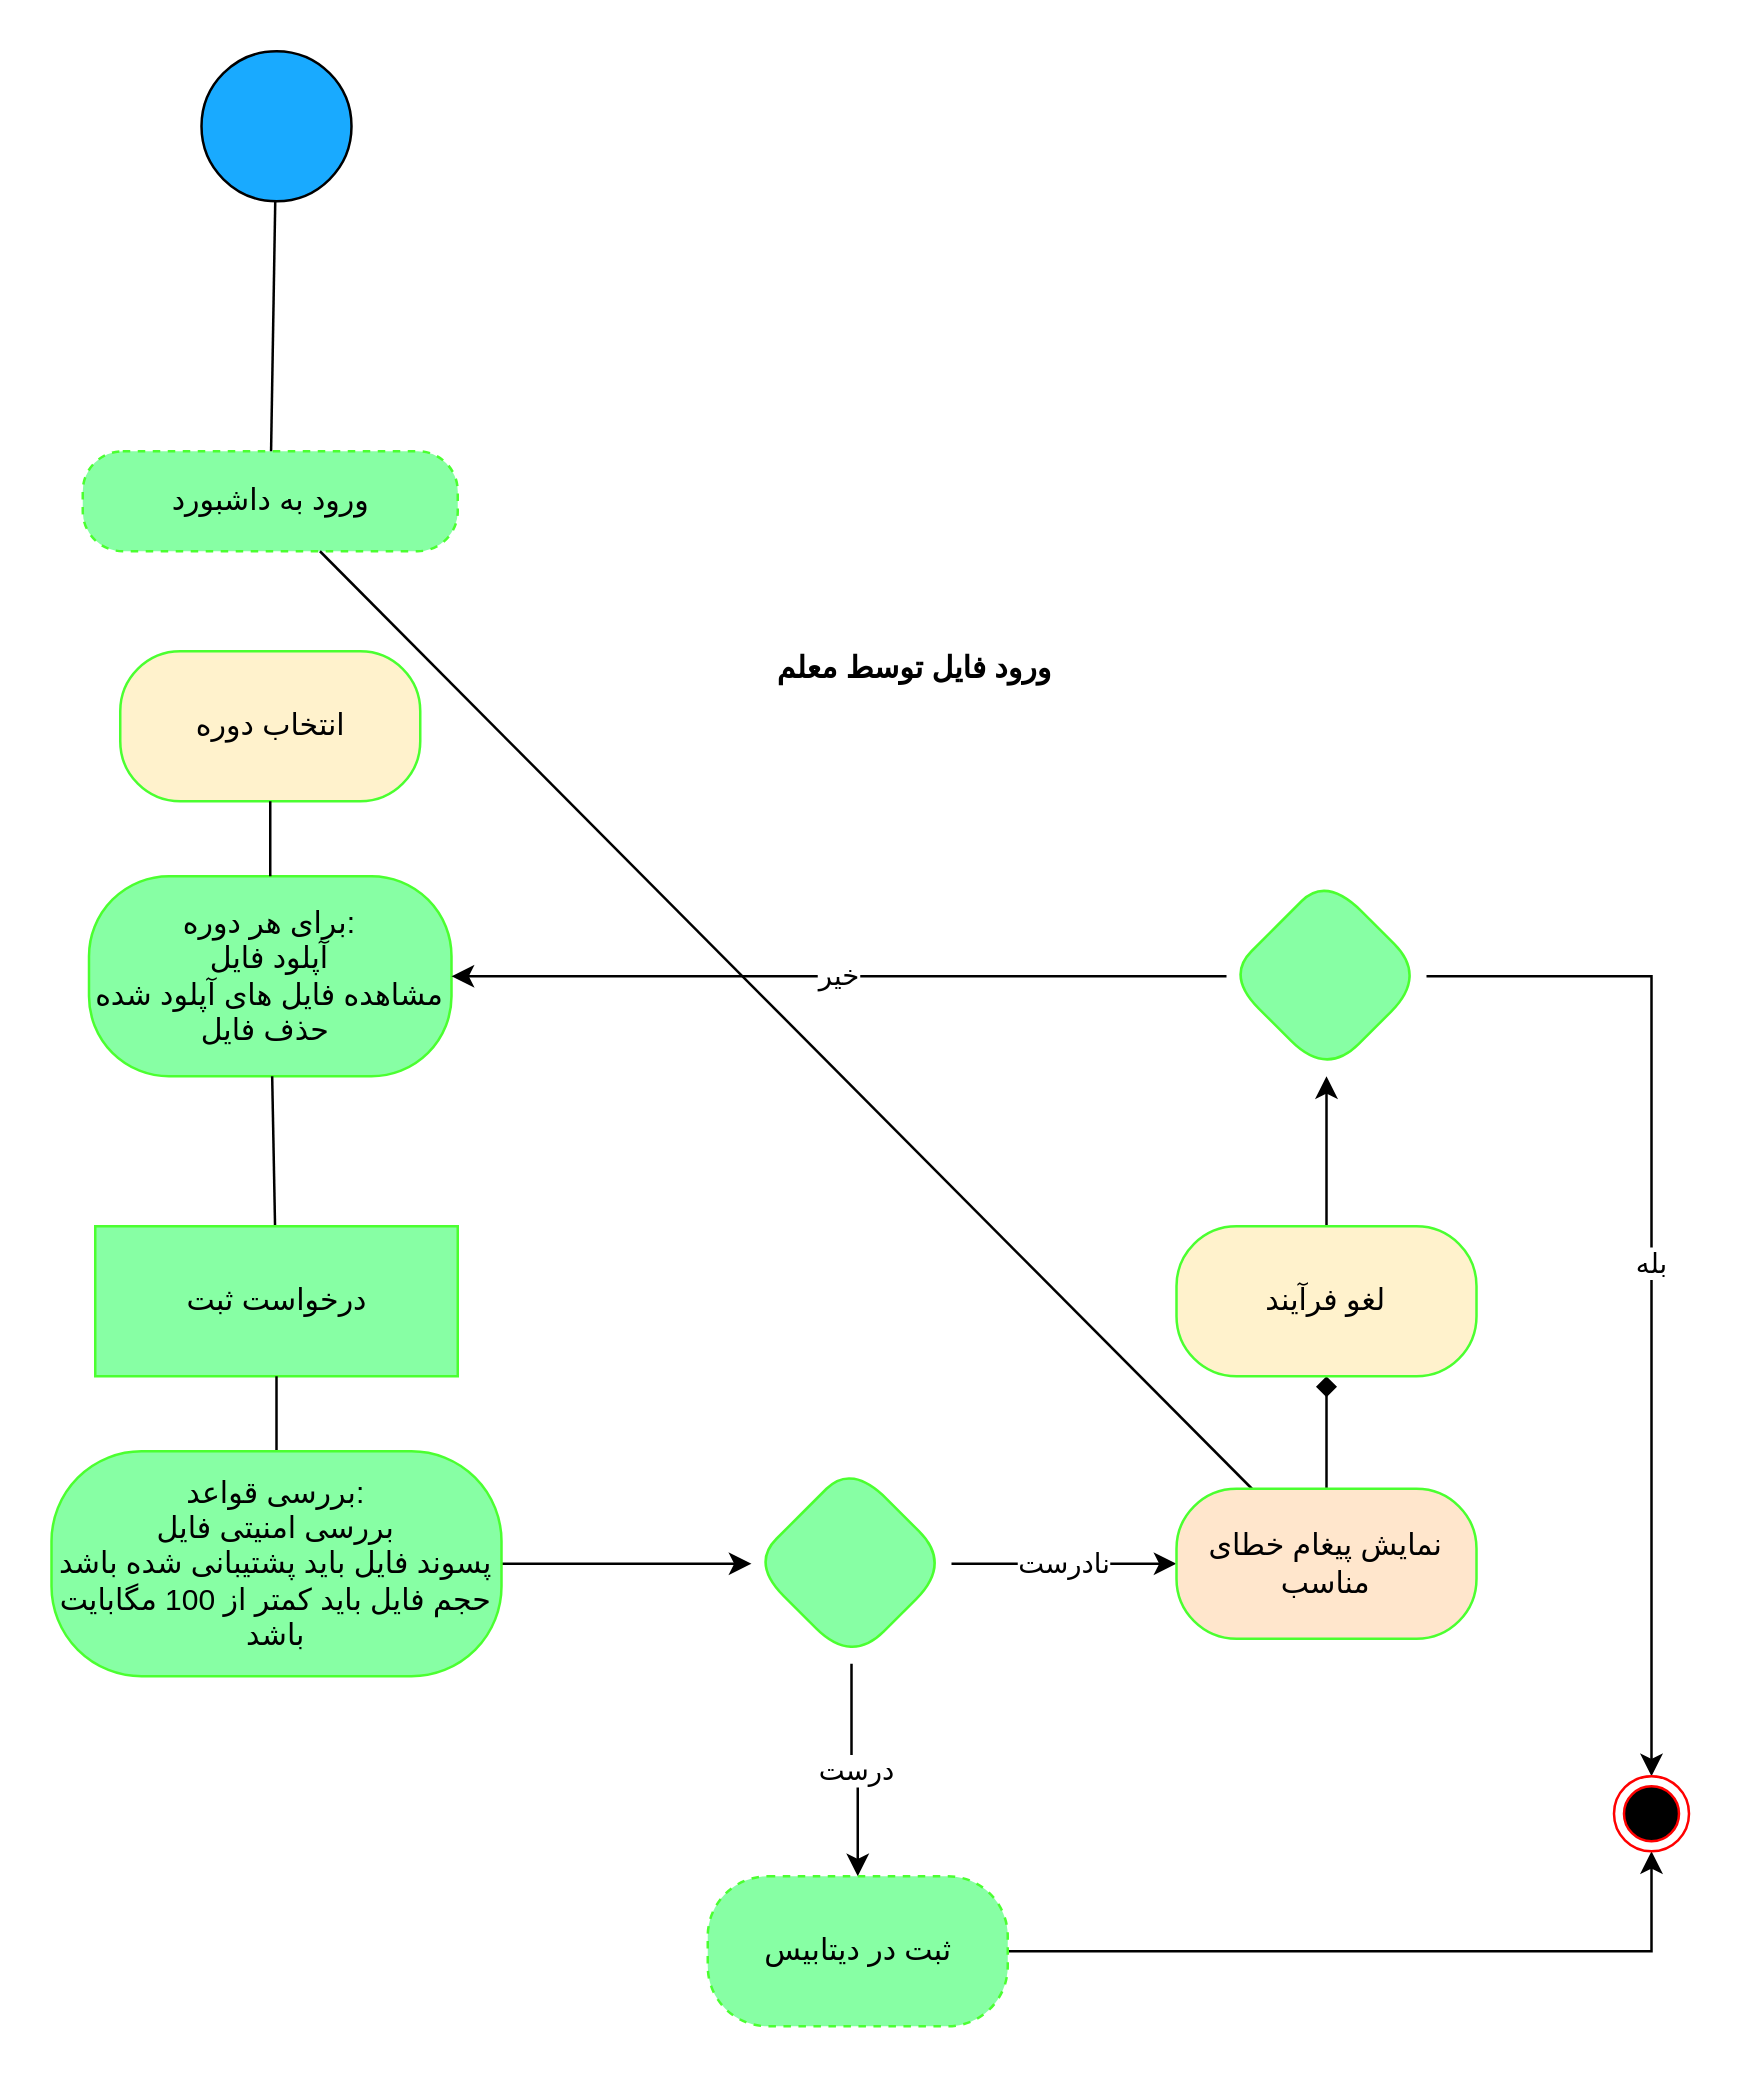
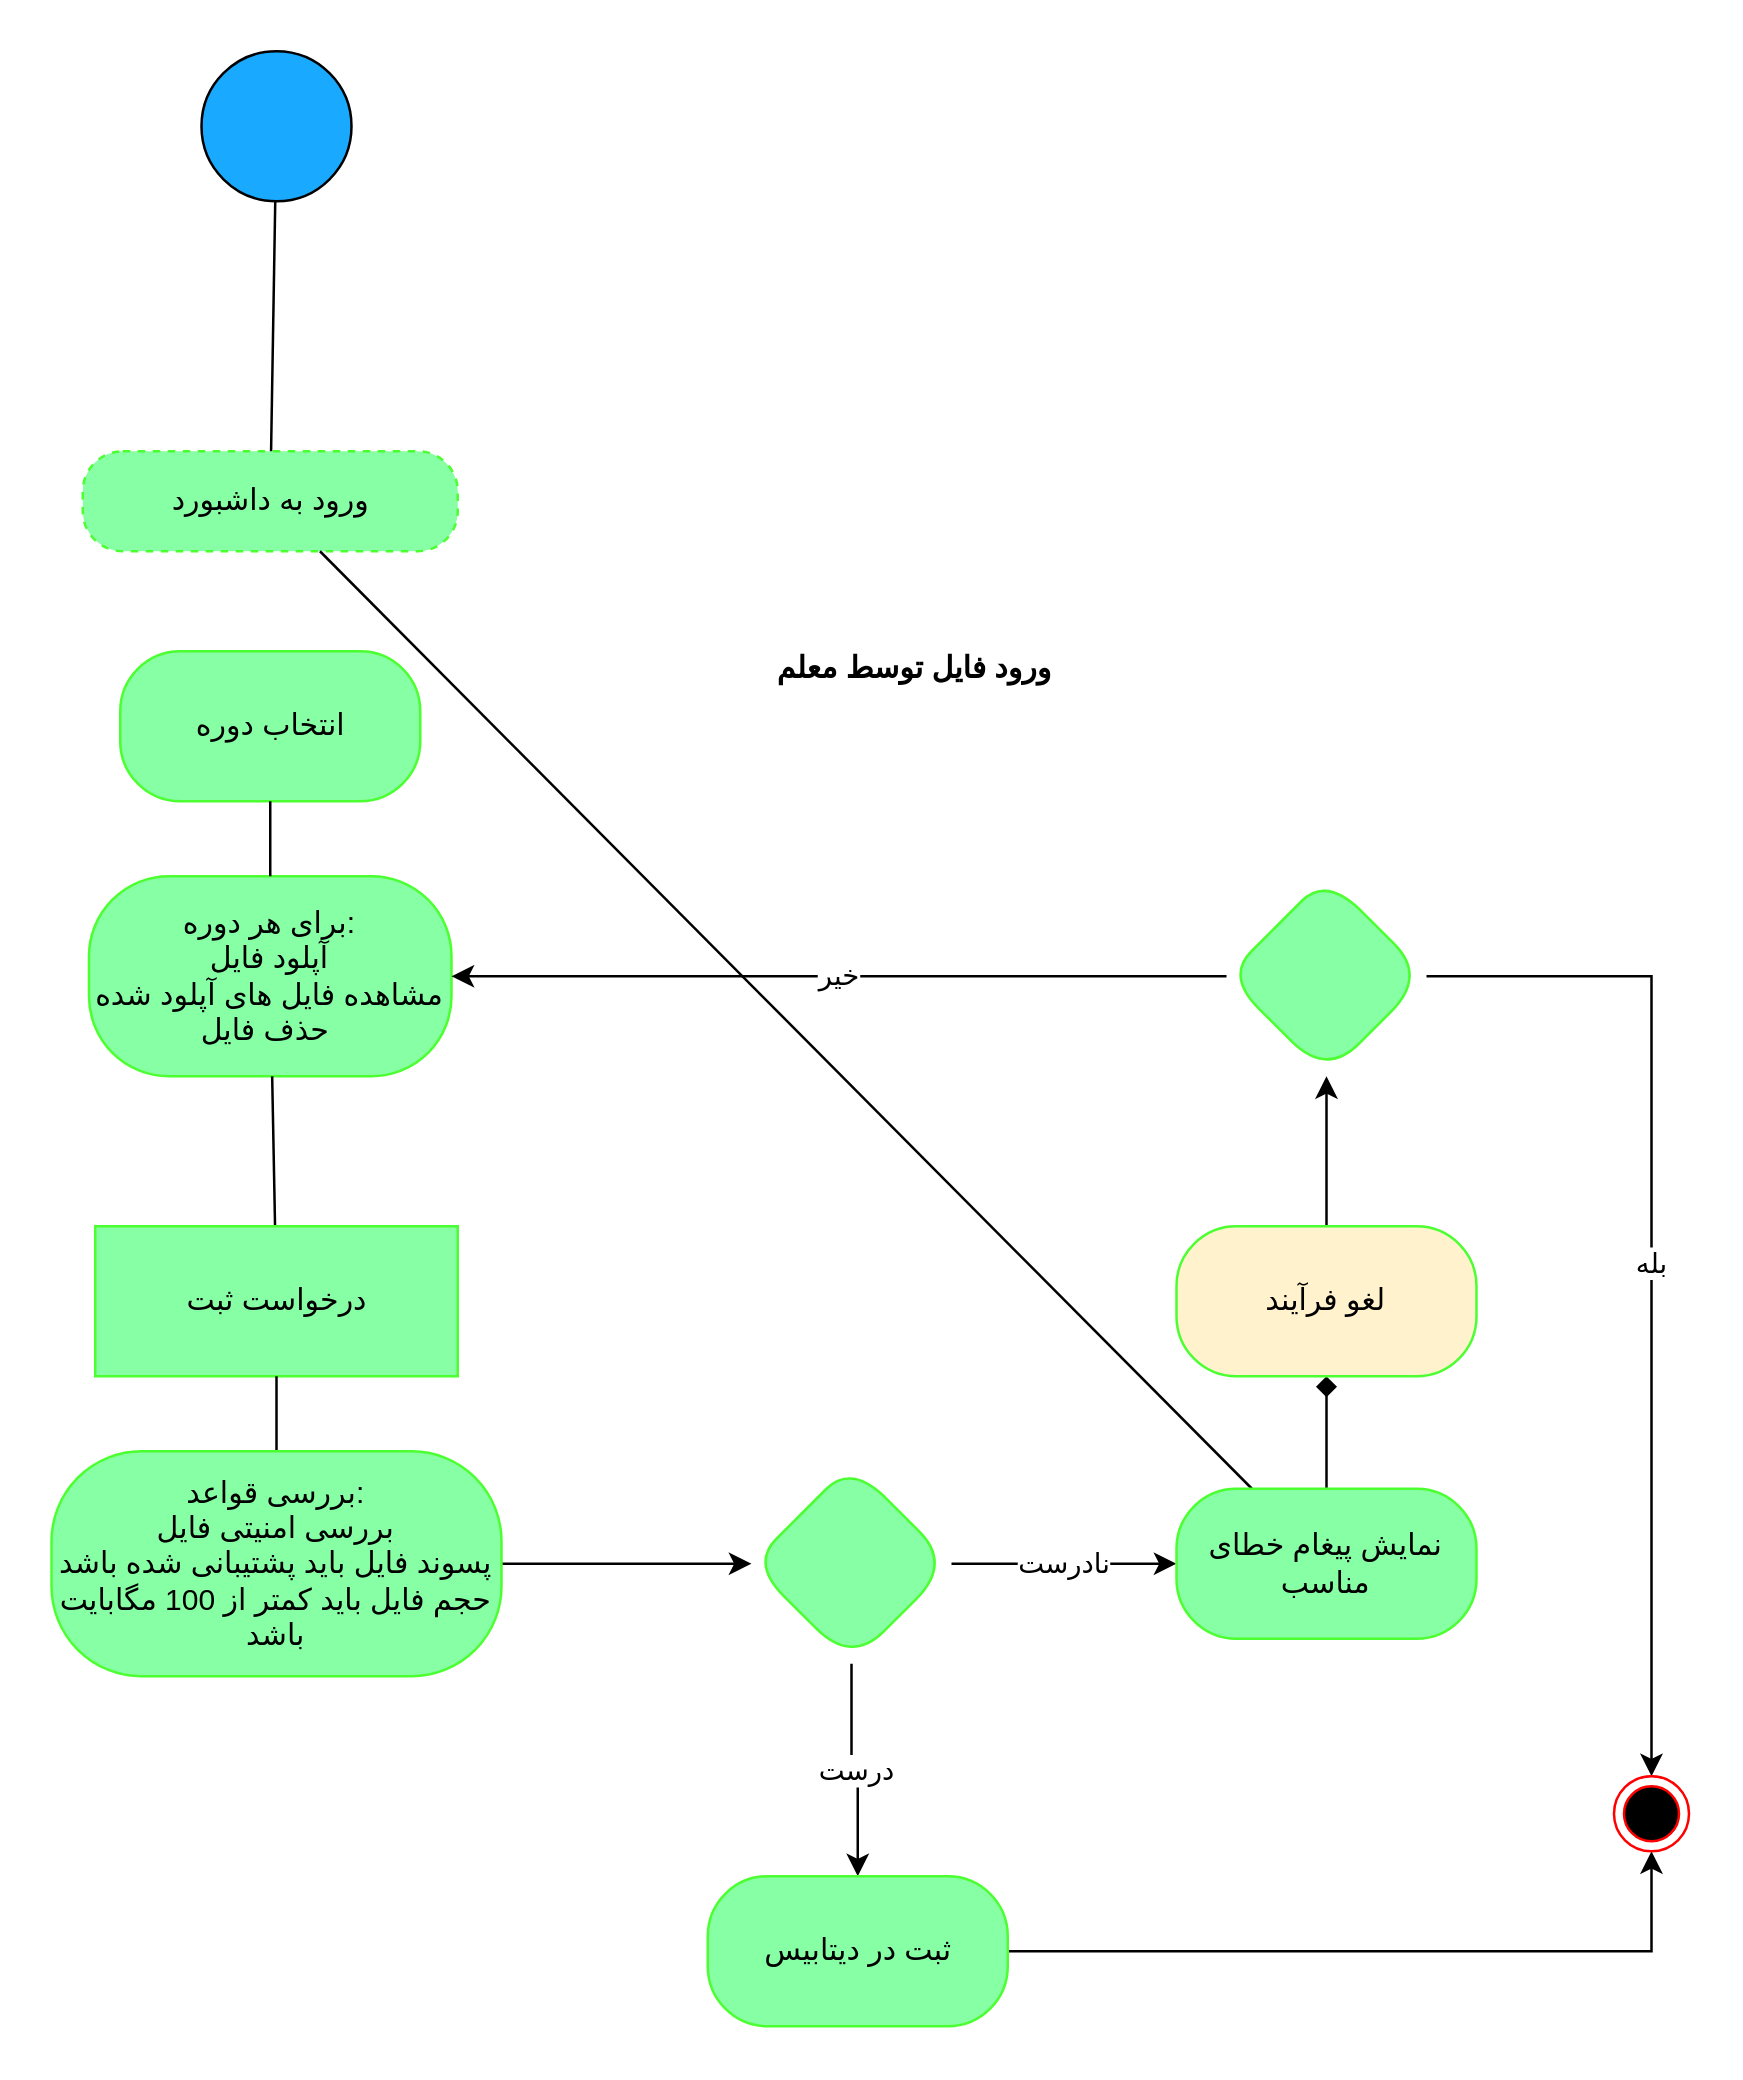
node "انتخاب دوره": fillcolor #fff2cc -> #87ffa4
node "نمایش پیغام خطای مناسب": fillcolor #ffe6cc -> #87ffa4
node "ثبت در دیتابیس": style dashed -> solid
